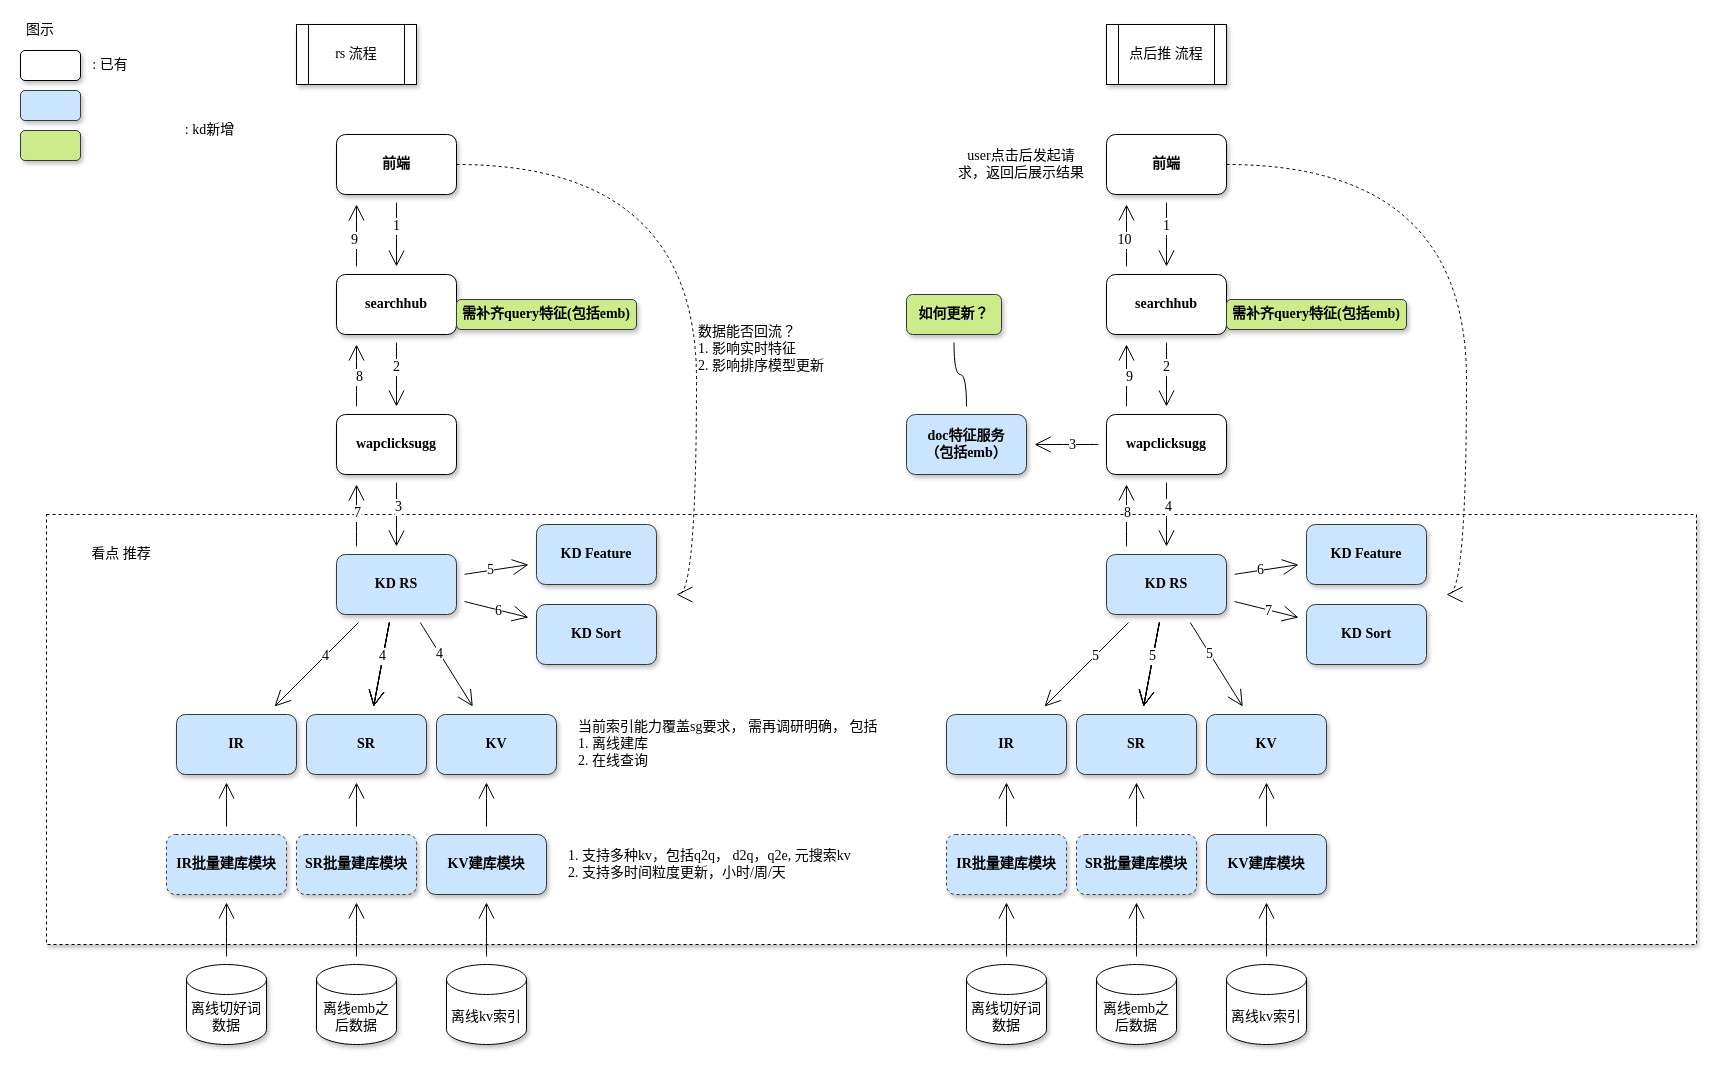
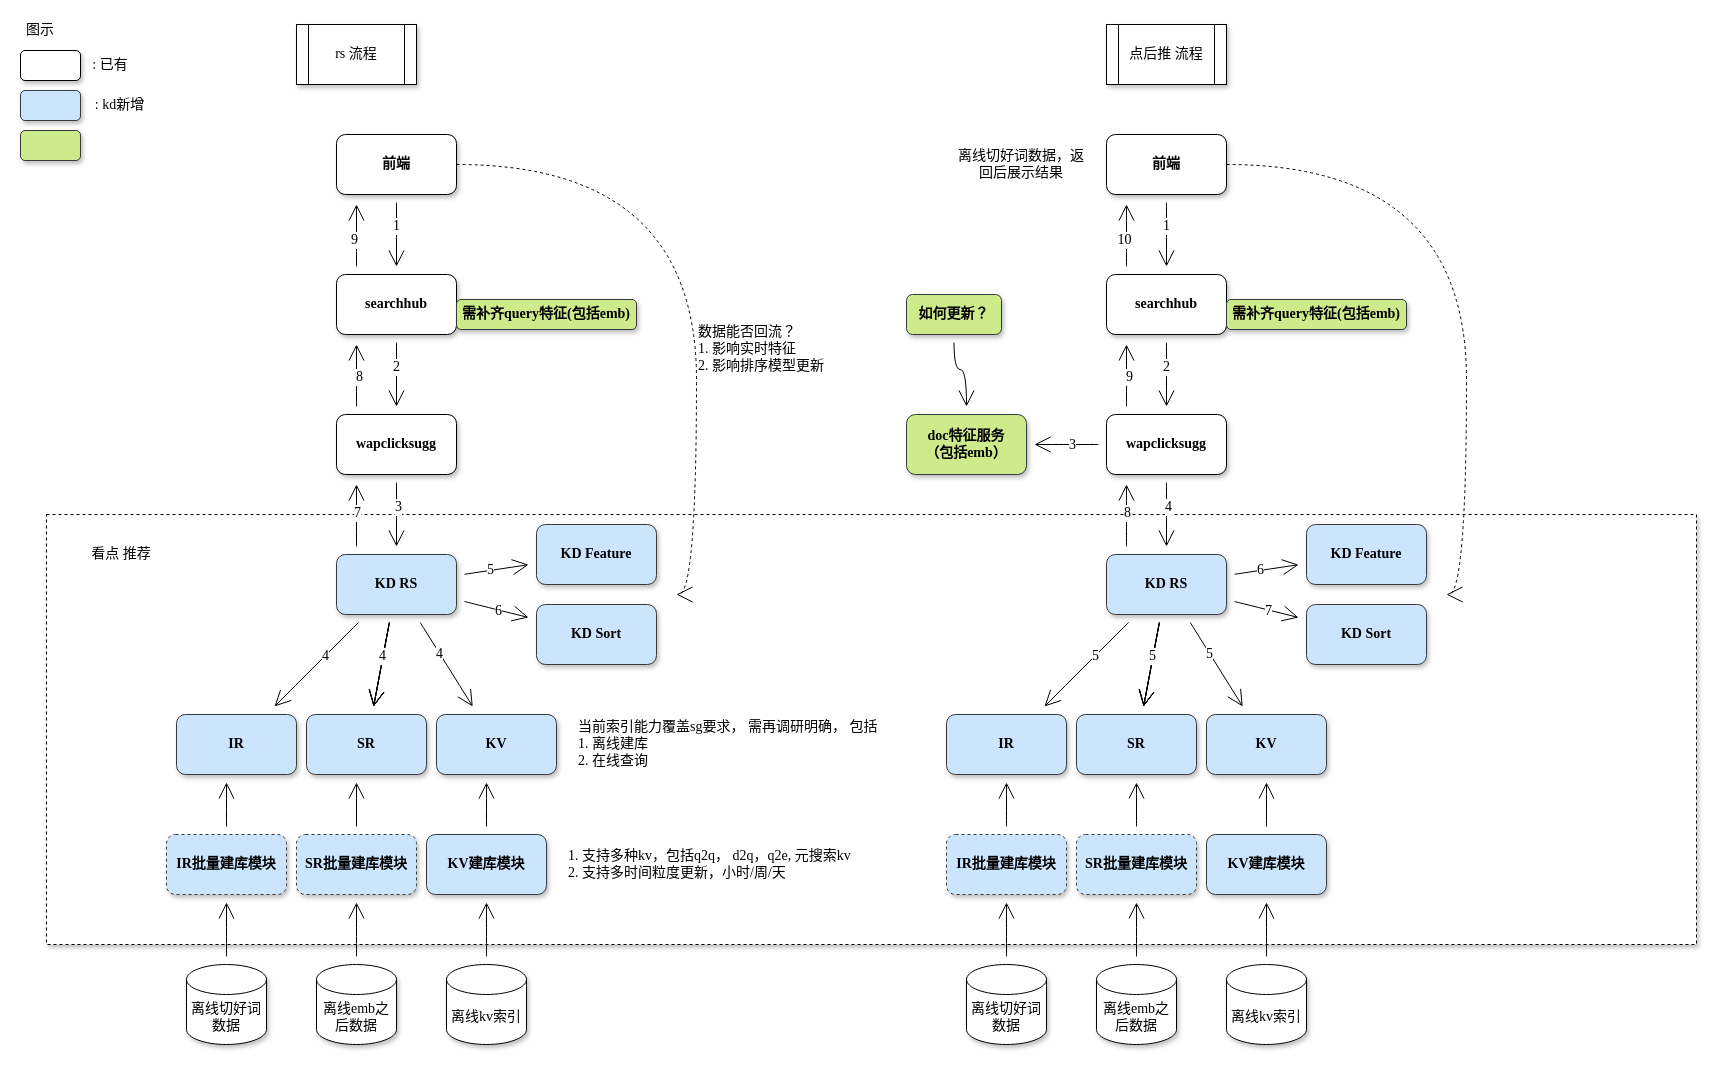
node ": kd新增": moved (210, 131) -> (120, 106)
node "user点击后发起请求，返回后展示结果": label "user点击后发起请求，返回后展示结果" -> "离线切好词数据，返回后展示结果"
edge "如何更新？" -- "doc特征服务 （包括emb）": arrowhead none -> open
node "doc特征服务 （包括emb）": fillcolor #cce5ff -> #cdeb8b
